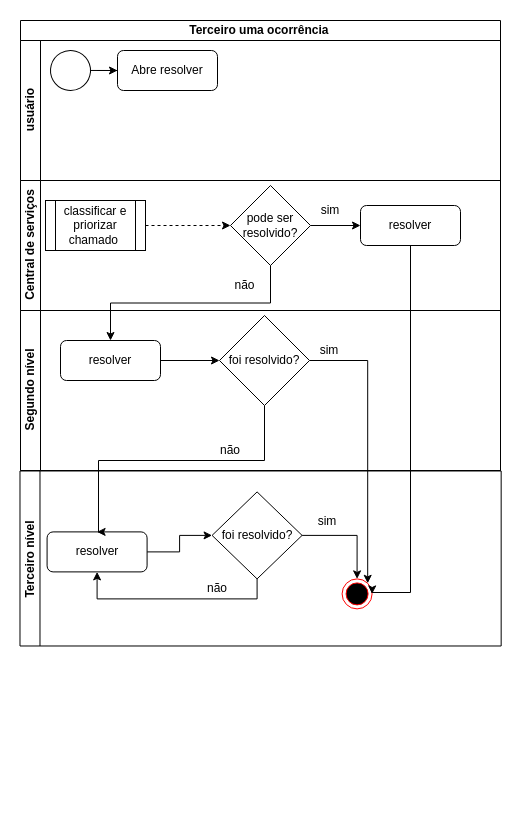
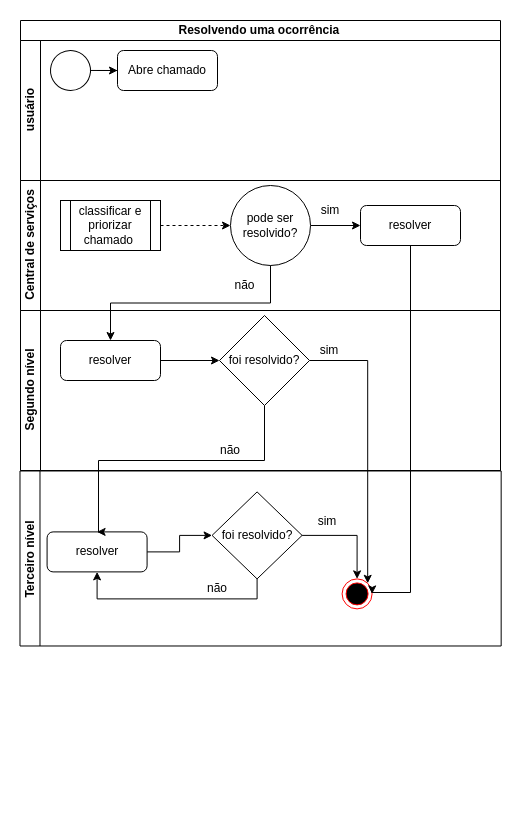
node "Terceiro uma ocorrência": label "Terceiro uma ocorrência" -> "Resolvendo uma ocorrência"
node "Abre resolver": label "Abre resolver" -> "Abre chamado"
node "classificar e priorizar chamado": moved (96, 226) -> (111, 226)
node "pode ser resolvido?": shape diamond -> ellipse
